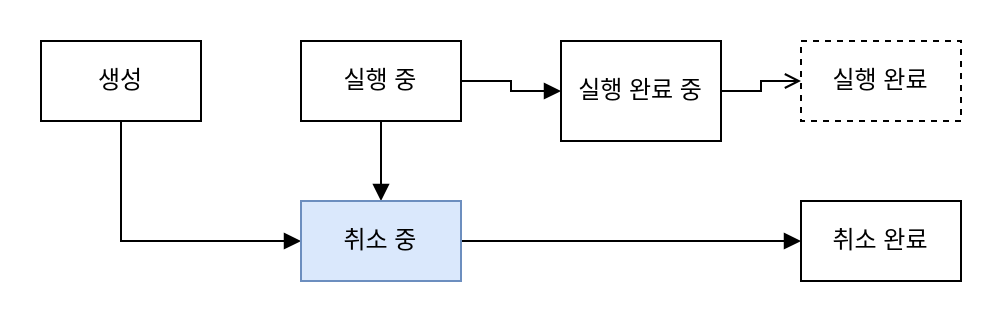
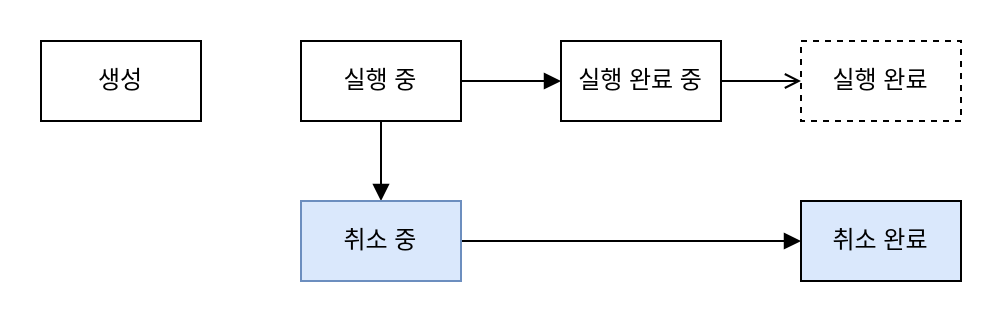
node "실행 완료 중": size 160x100 -> 160x80
edge "생성" -> "취소 중": removed
node "취소 완료": fillcolor #ffffff -> #dae8fc
